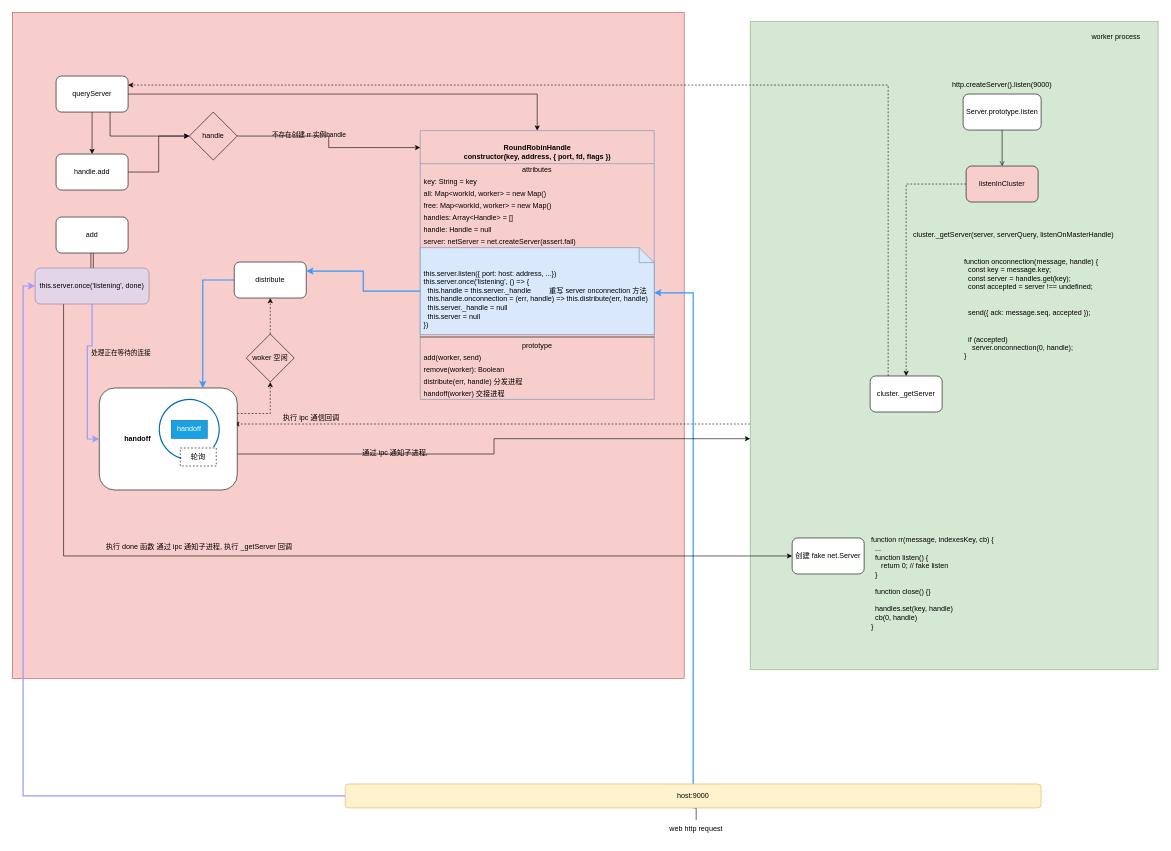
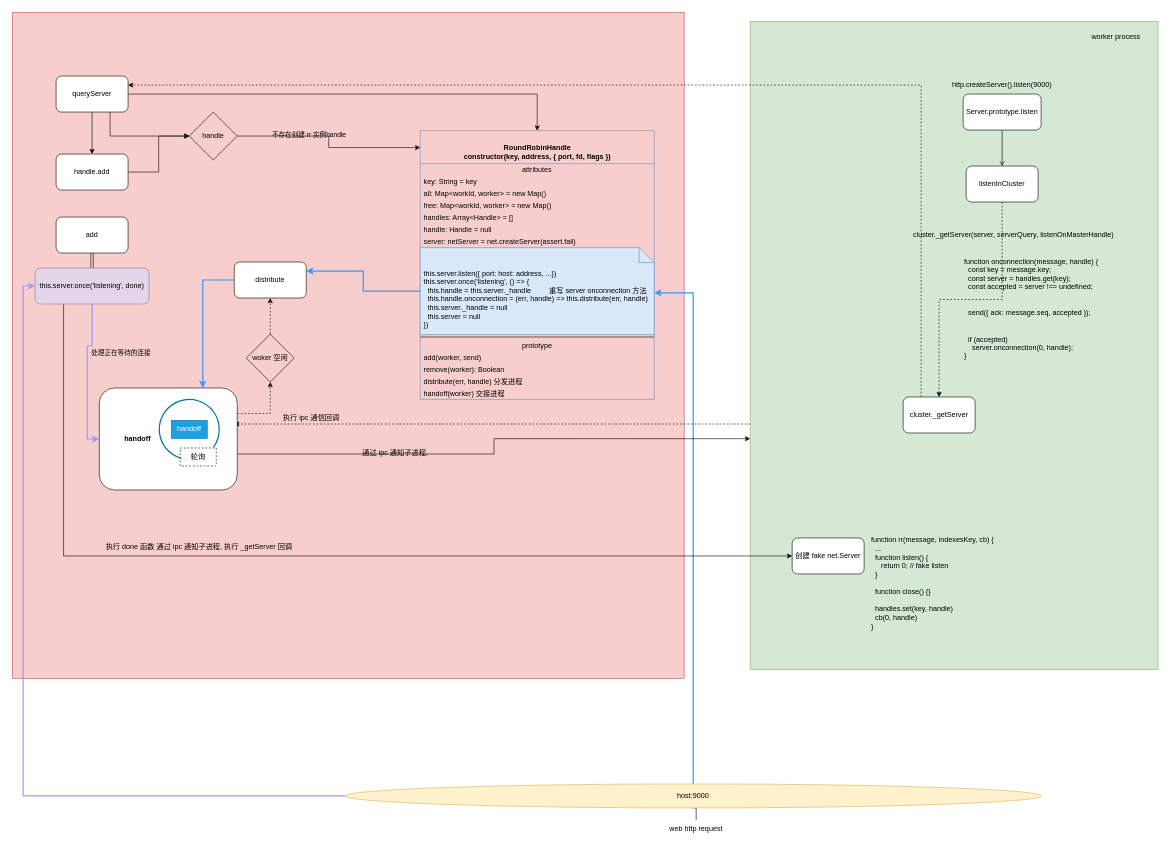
node "listenInCluster": fillcolor #f8cecc -> #ffffff
node "cluster._getServer": moved (906, 394) -> (939, 415)
node "host:9000": shape rounded rectangle -> ellipse
